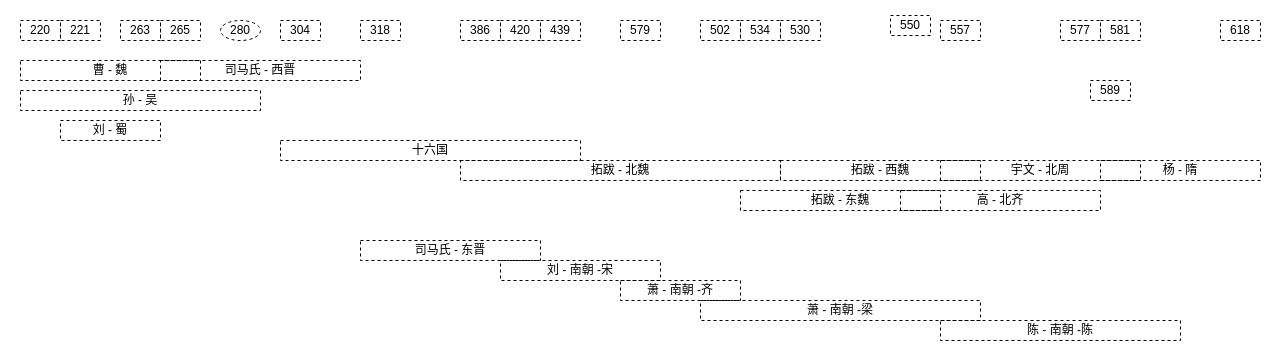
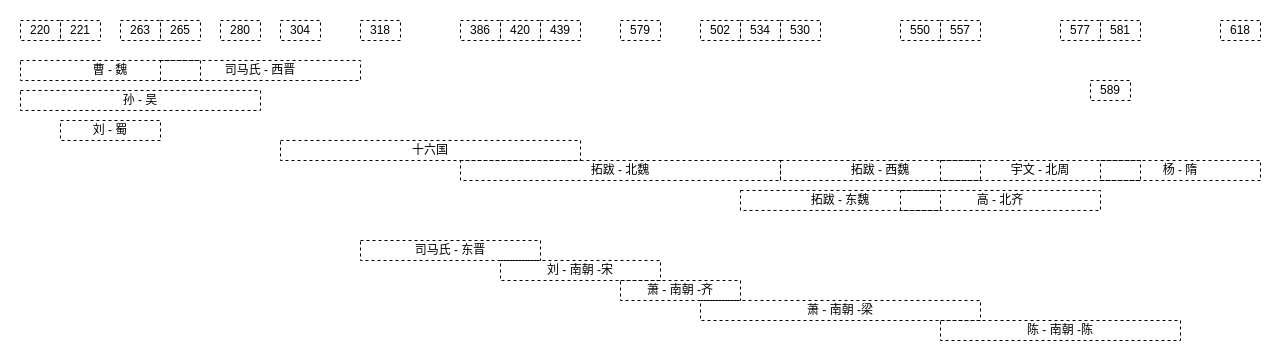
node "550": moved (911, 26) -> (921, 31)
node "280": shape ellipse -> rectangle
